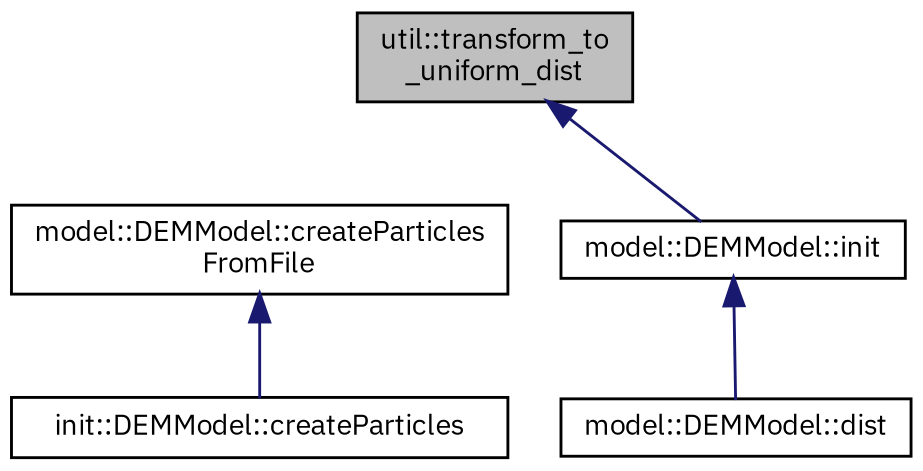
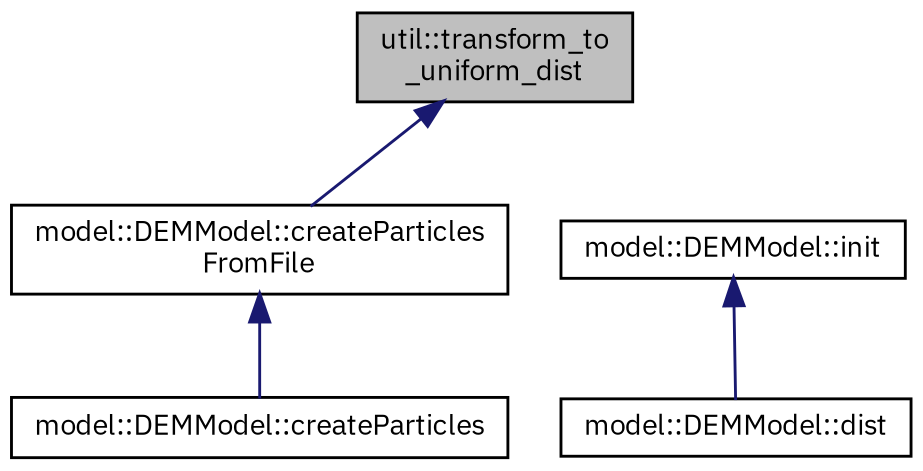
edge "model::DEMModel::init" -> "util::transform_to _uniform_dist": now "model::DEMModel::createParticles FromFile" -> "util::transform_to _uniform_dist"
node "init::DEMModel::createParticles": label "init::DEMModel::createParticles" -> "model::DEMModel::createParticles"
